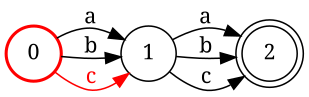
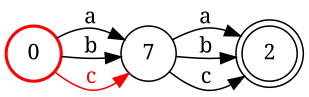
node "1": label "1" -> "7"
